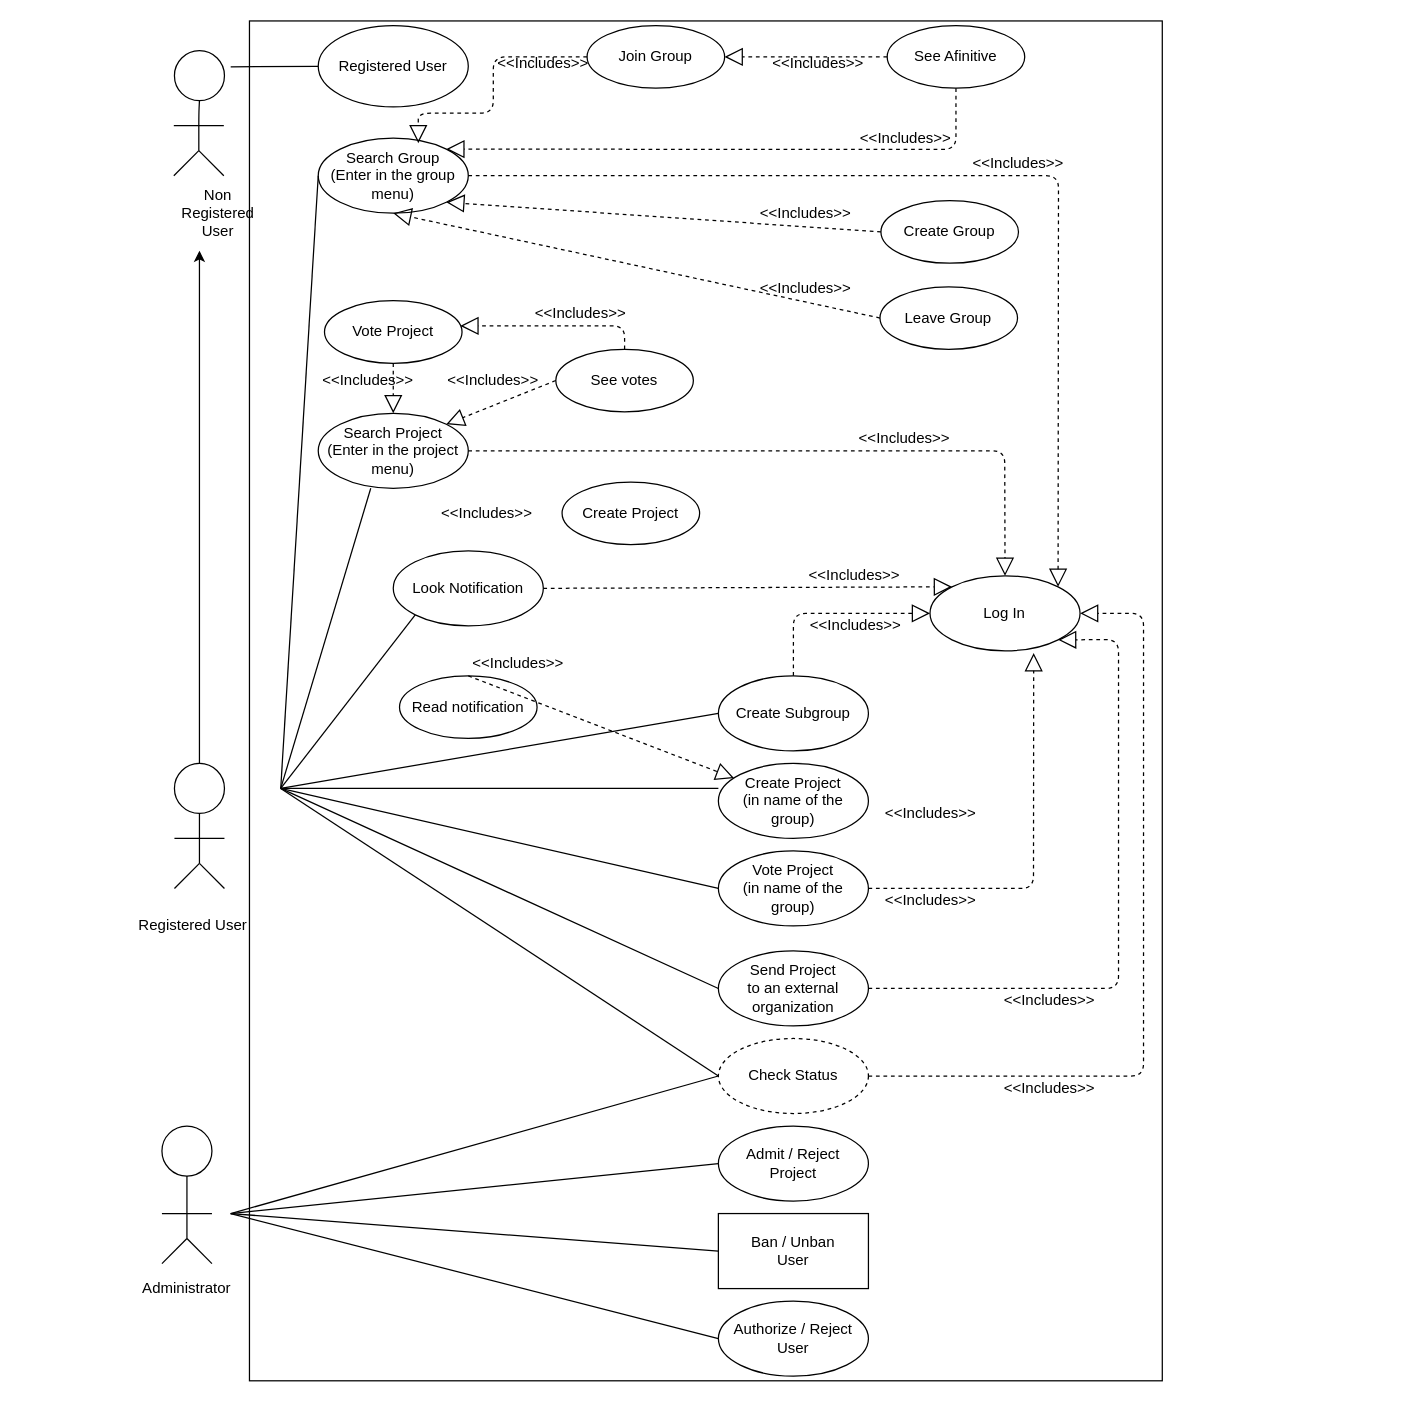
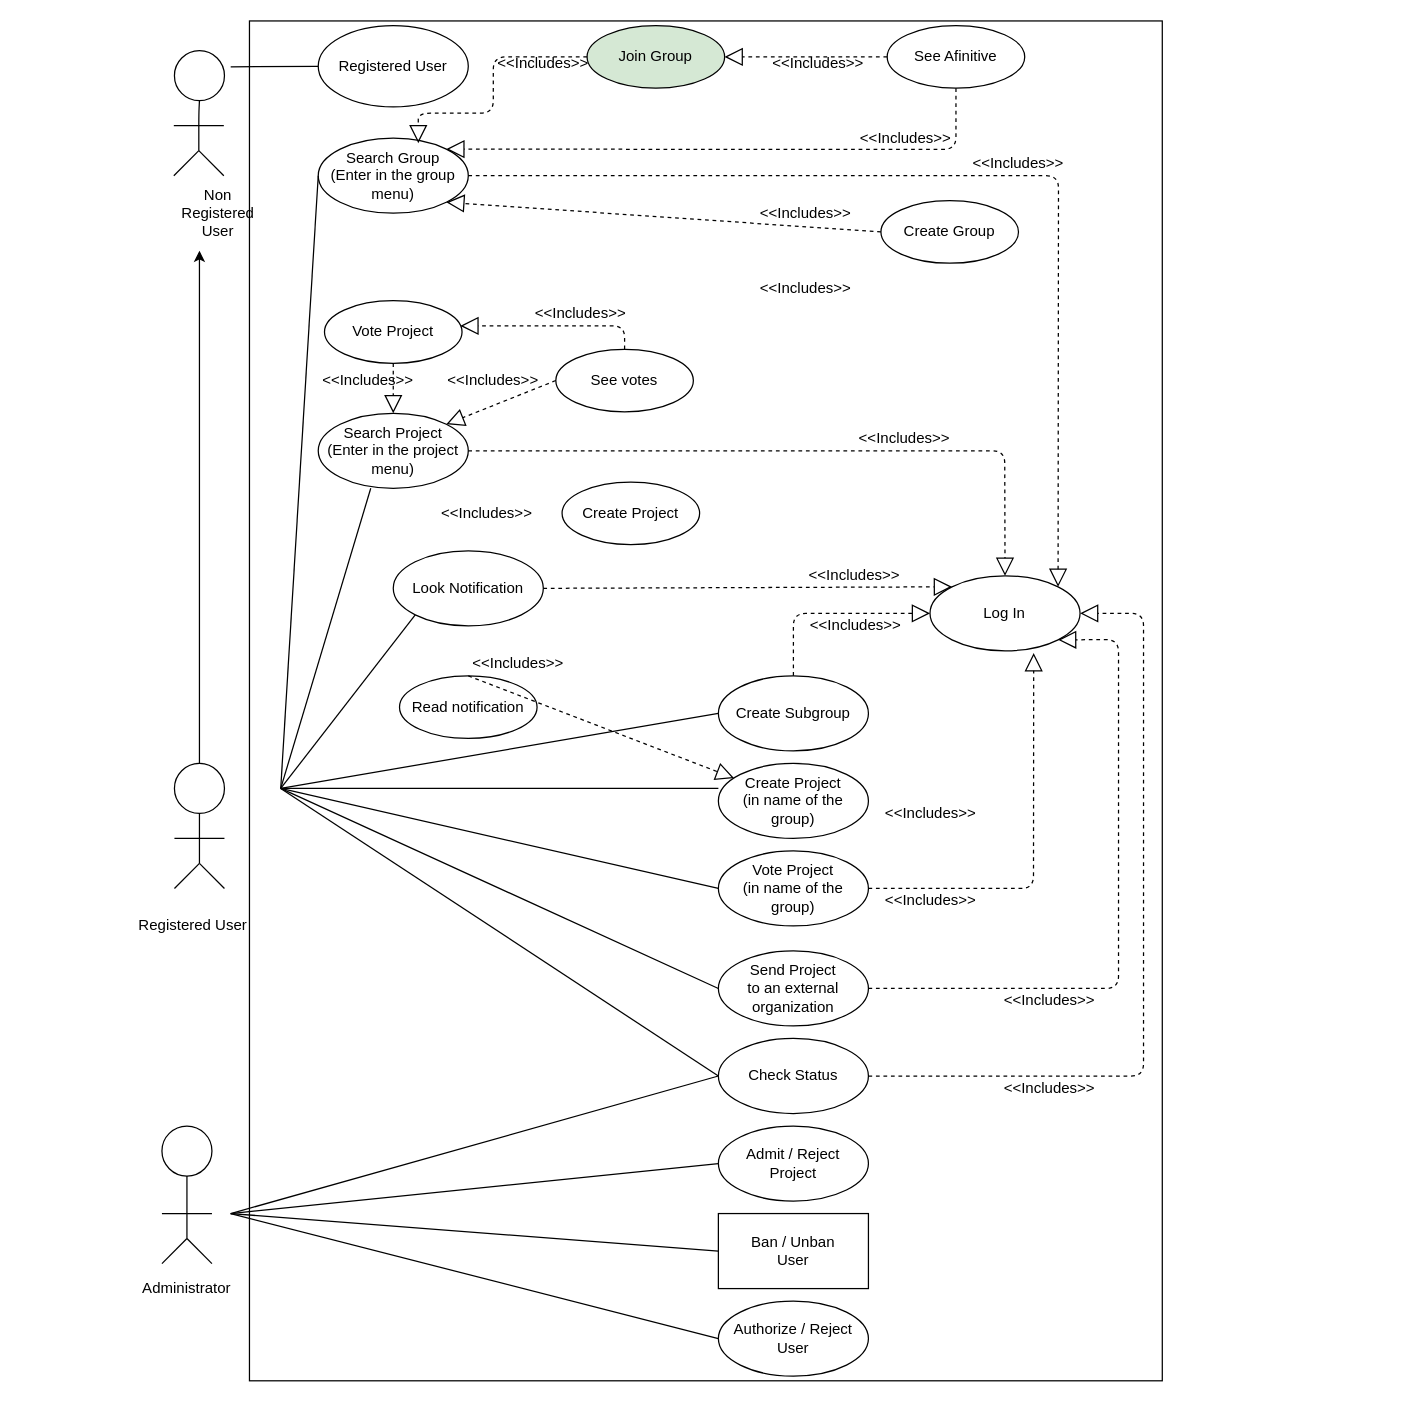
node "Join Group": fillcolor #ffffff -> #d5e8d4
edge "Leave Group" -> "Search Group (Enter in the group menu)": removed
node "Leave Group": removed
node "Check Status": style dashed -> solid
